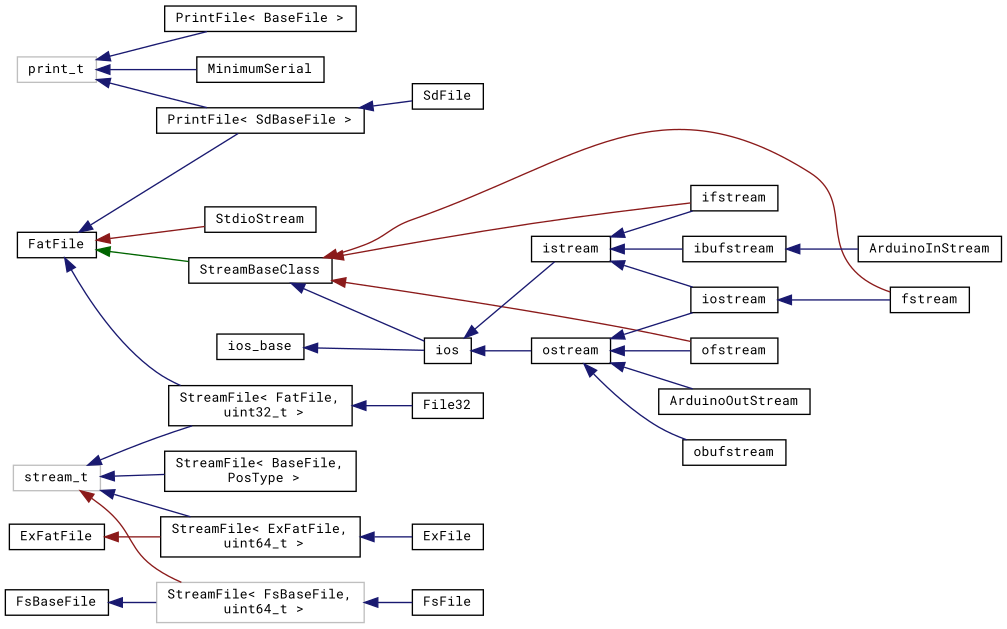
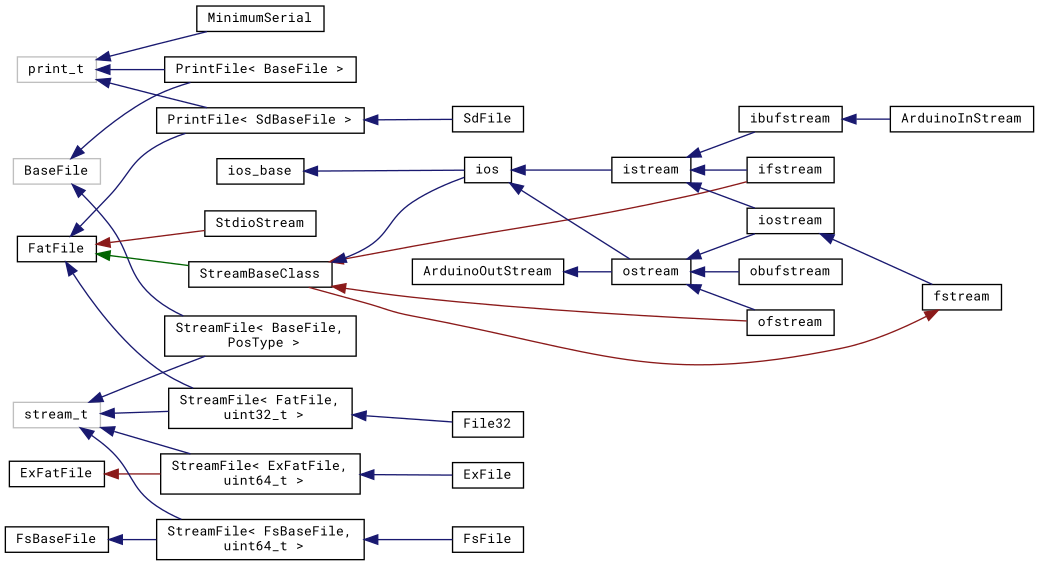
edge "fstream" -> "StreamBaseClass": reversed
node "BaseFile": added
edge "ArduinoOutStream" -> "ostream": reversed
edge "StreamFile< FsBaseFile, uint64_t >" -> "stream_t": color firebrick4 -> midnightblue
node "StreamFile< FsBaseFile, uint64_t >": color grey75 -> black
